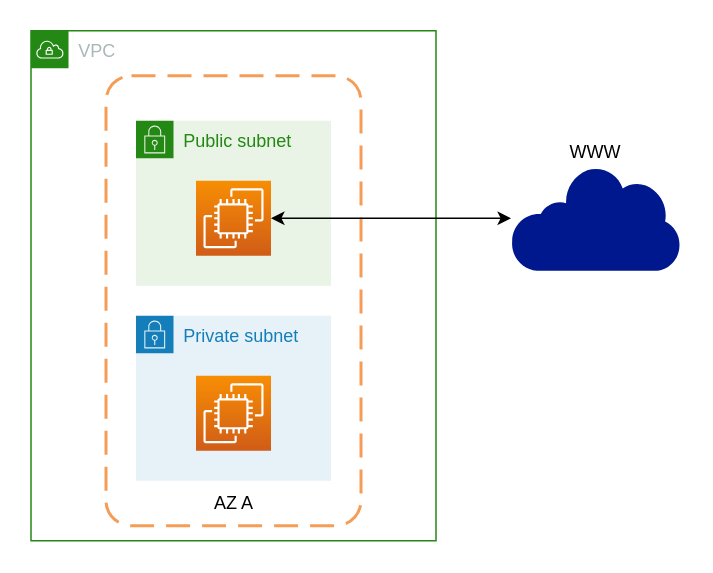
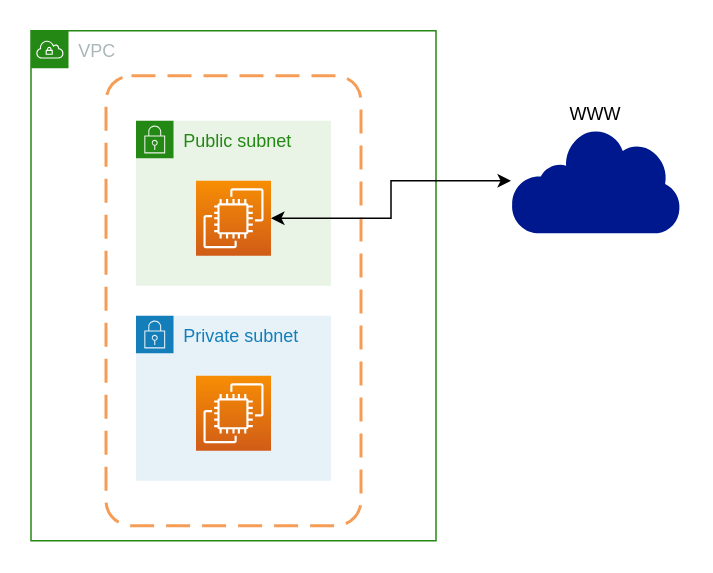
node "WWW": moved (595, 218) -> (595, 181)
node "AZ A": removed
